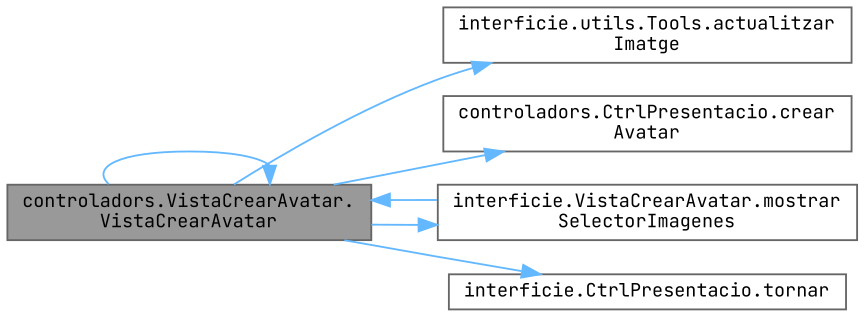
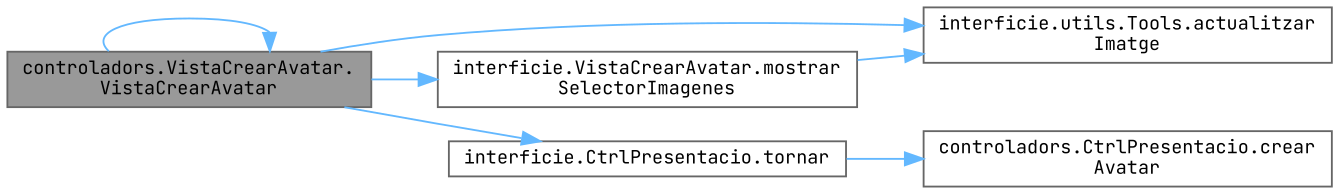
edge "controladors.VistaCrearAvatar. VistaCrearAvatar" -> "controladors.CtrlPresentacio.crear Avatar": now "interficie.CtrlPresentacio.tornar" -> "controladors.CtrlPresentacio.crear Avatar"
edge "interficie.VistaCrearAvatar.mostrar SelectorImagenes" -> "controladors.VistaCrearAvatar. VistaCrearAvatar": now "interficie.VistaCrearAvatar.mostrar SelectorImagenes" -> "interficie.utils.Tools.actualitzar Imatge"
